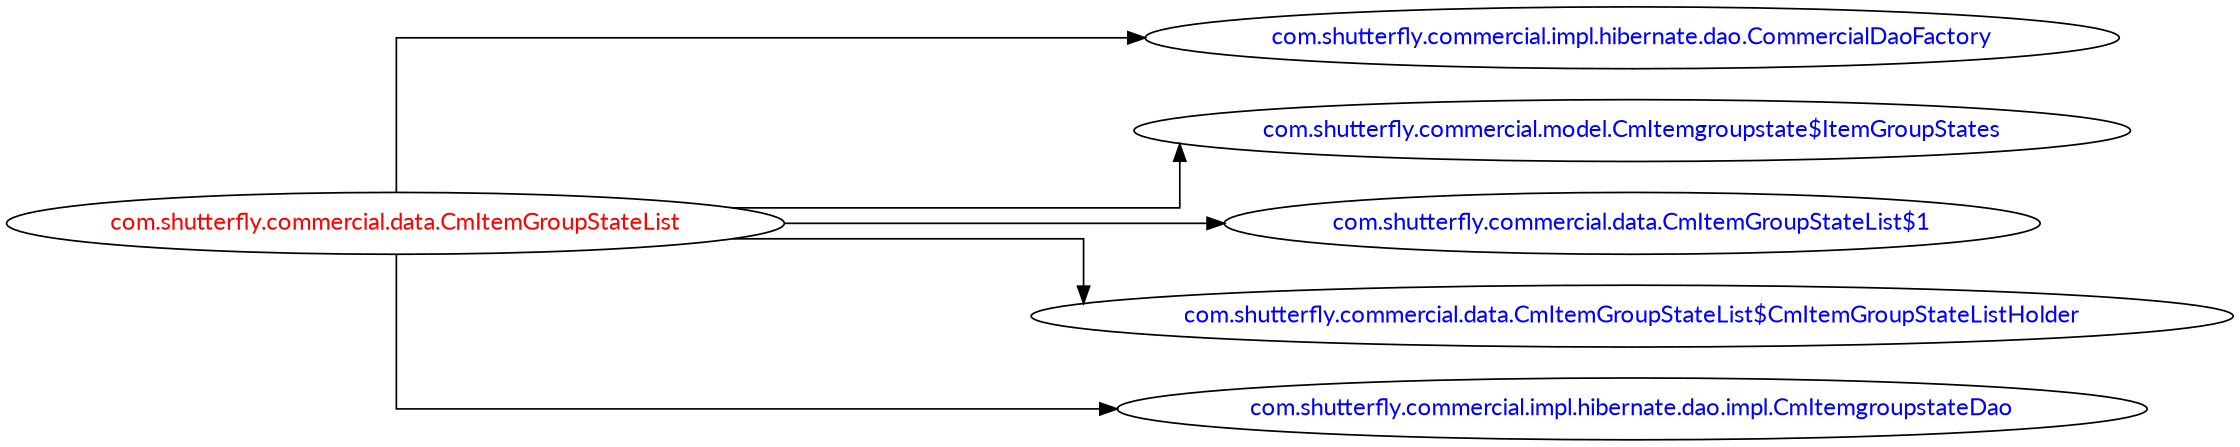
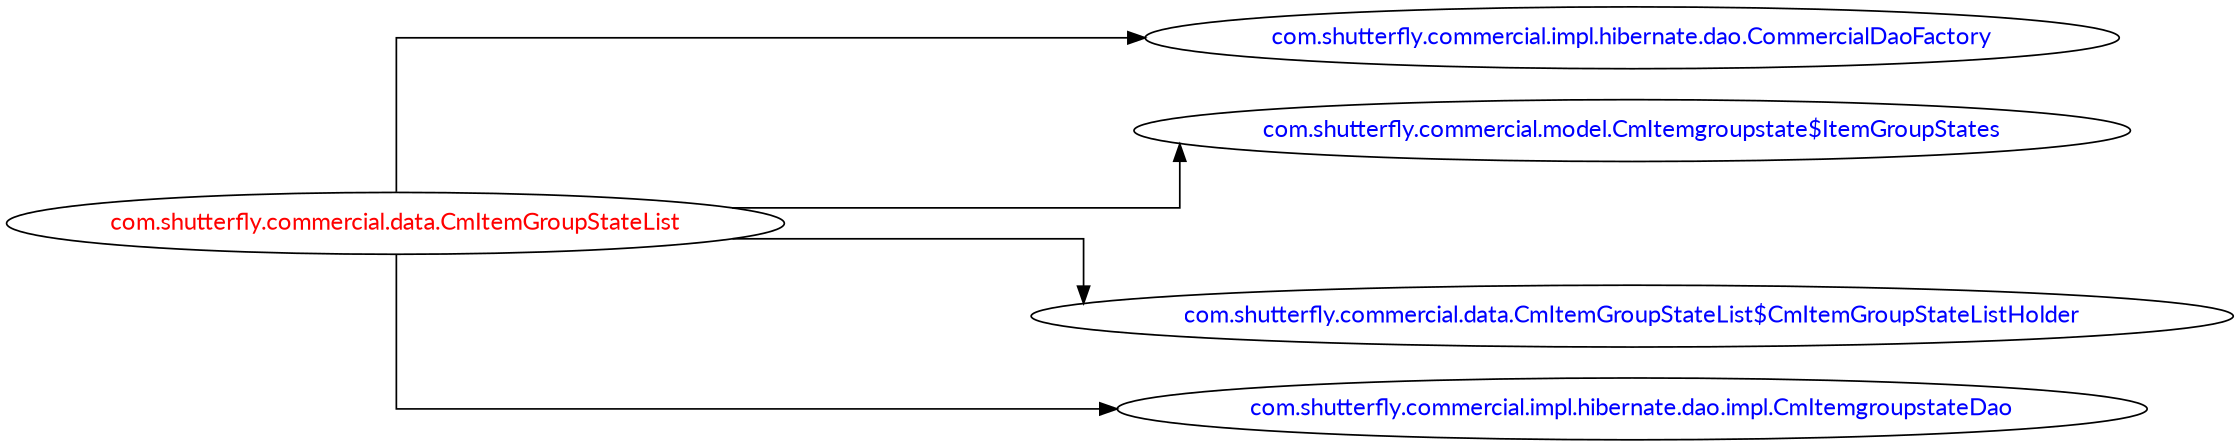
node "com.shutterfly.commercial.data.CmItemGroupStateList$1": removed
